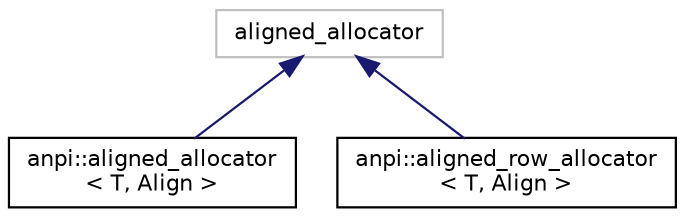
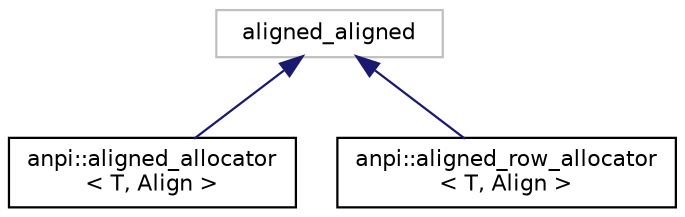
node "aligned_allocator": label "aligned_allocator" -> "aligned_aligned"
